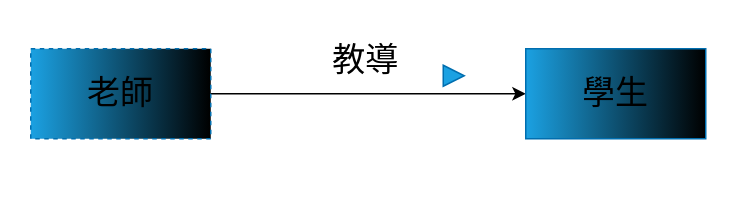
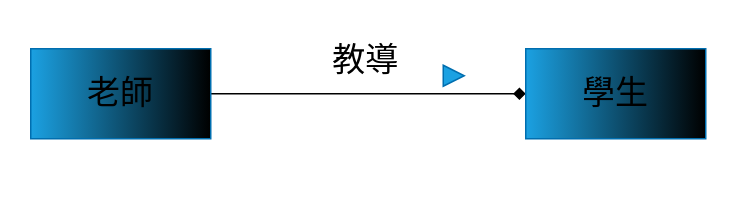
node "老師": style dashed -> solid
edge "老師" -> "學生": arrowhead classic -> diamond
node "6..": label "6.." -> "1.."
